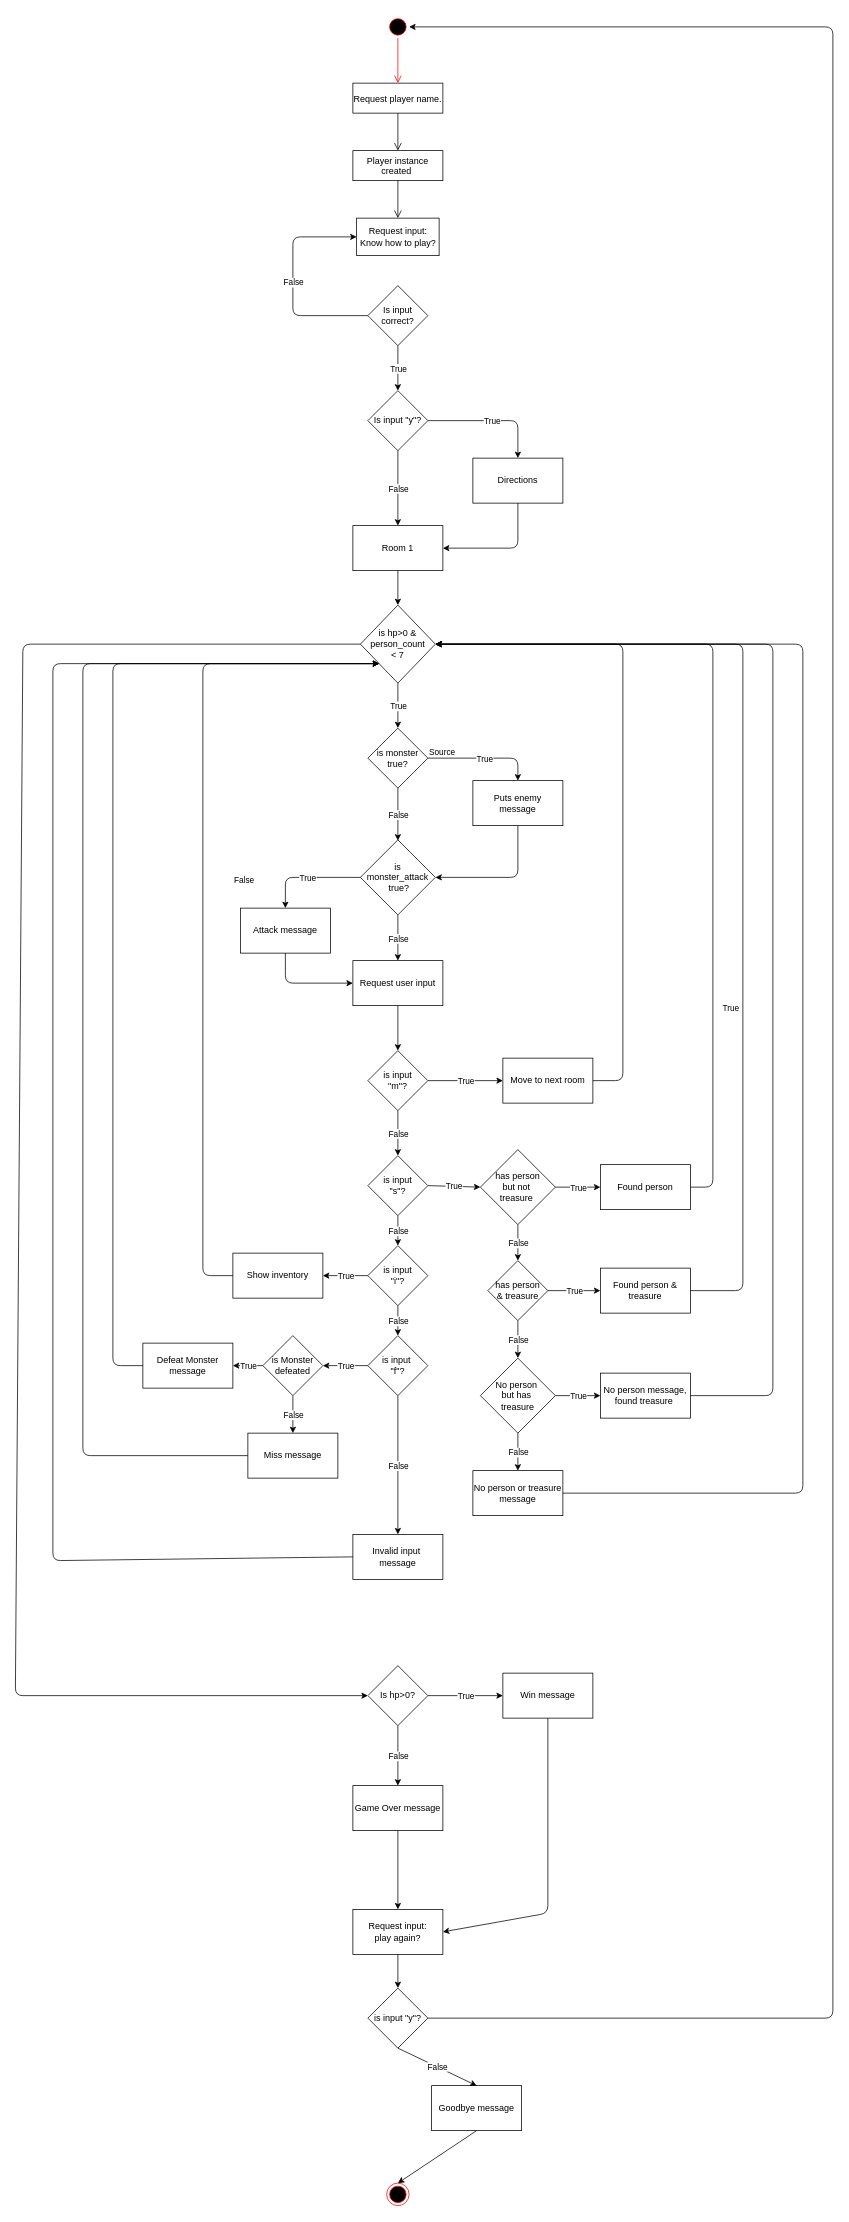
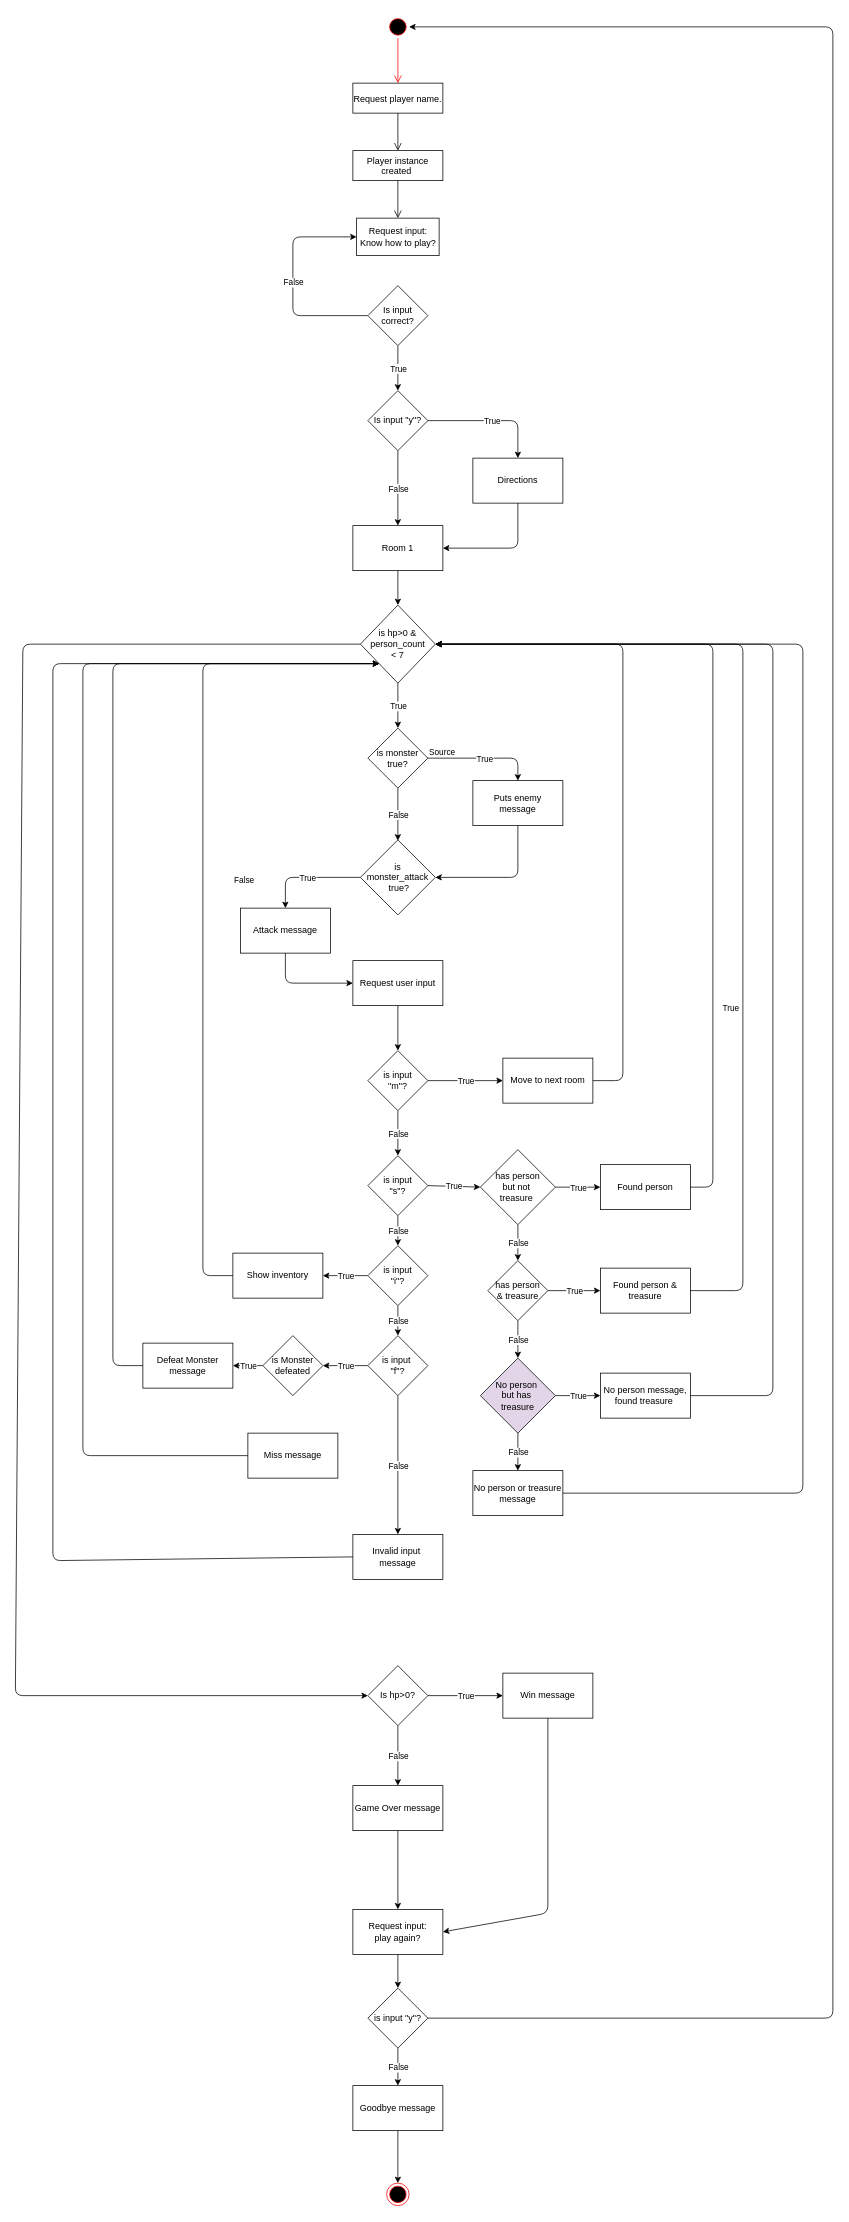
edge "is monster_attack true?" -> "Request user input": removed, label "False"
node "No person but has treasure": fillcolor #ffffff -> #e1d5e7
edge "is Monster defeated" -> "Miss message": removed, label "False"
node "Goodbye message": moved (477, 2108) -> (398, 2108)
